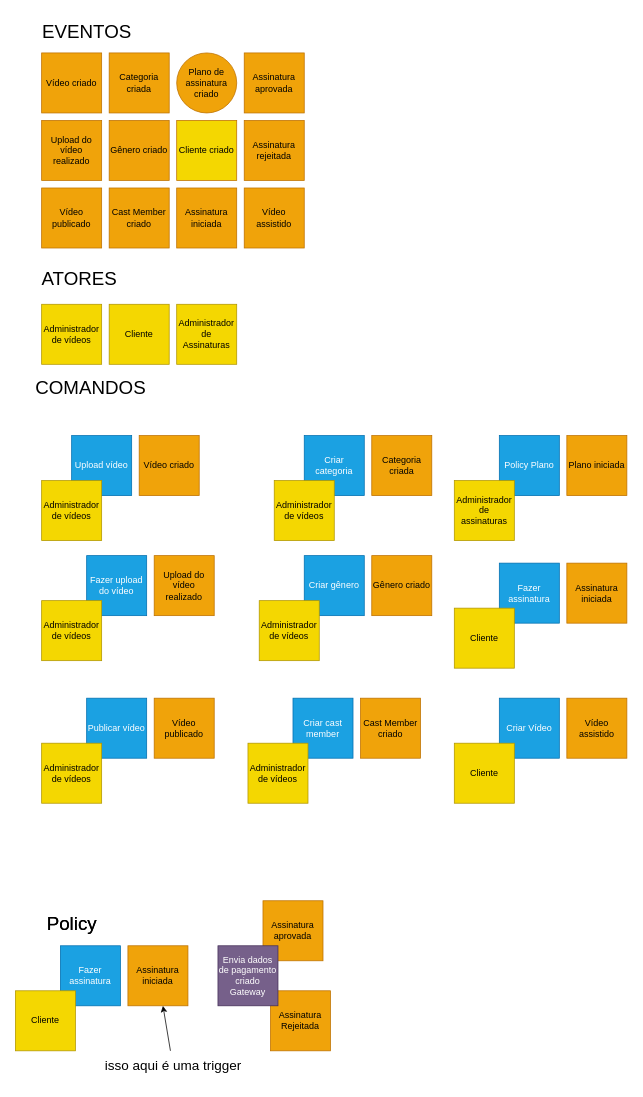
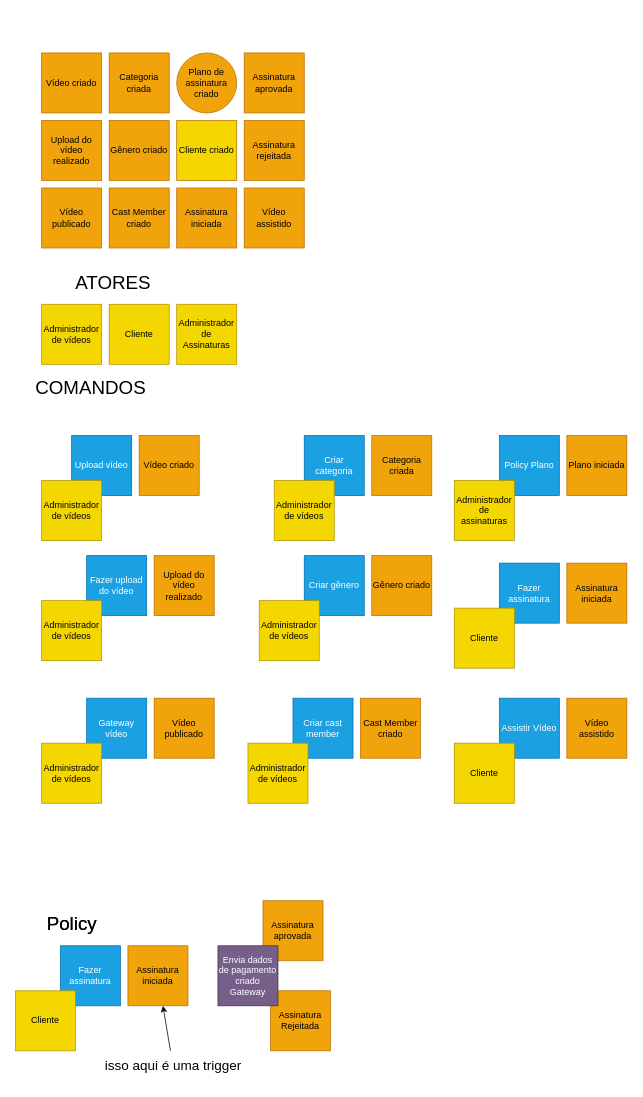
node "EVENTOS": removed
node "ATORES": moved (79, 278) -> (113, 282)
node "Publicar vídeo": label "Publicar vídeo" -> "Gateway vídeo"
node "Criar Vídeo": label "Criar Vídeo" -> "Assistir Vídeo"
